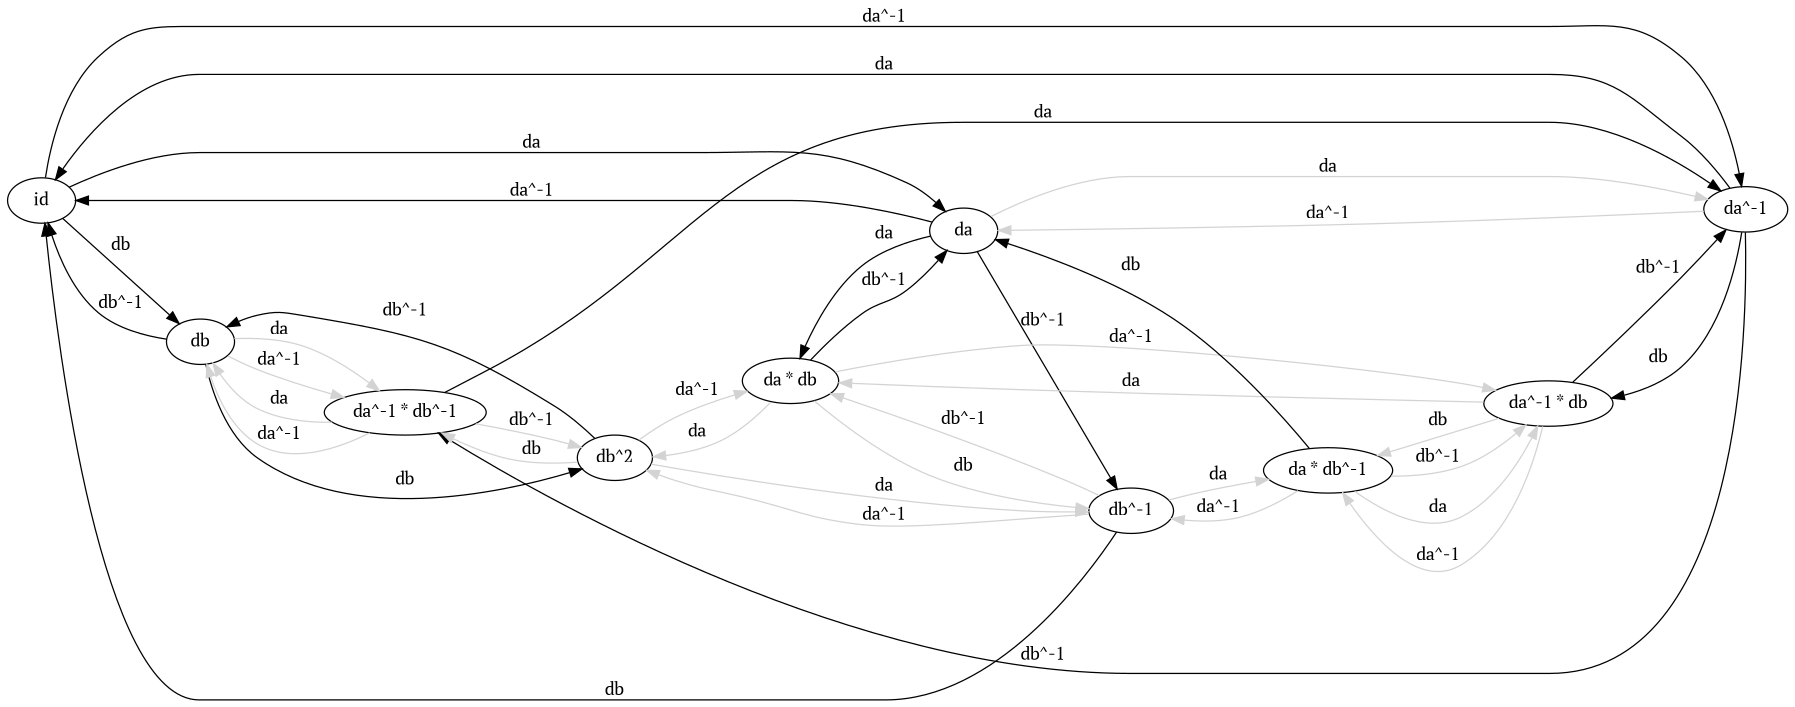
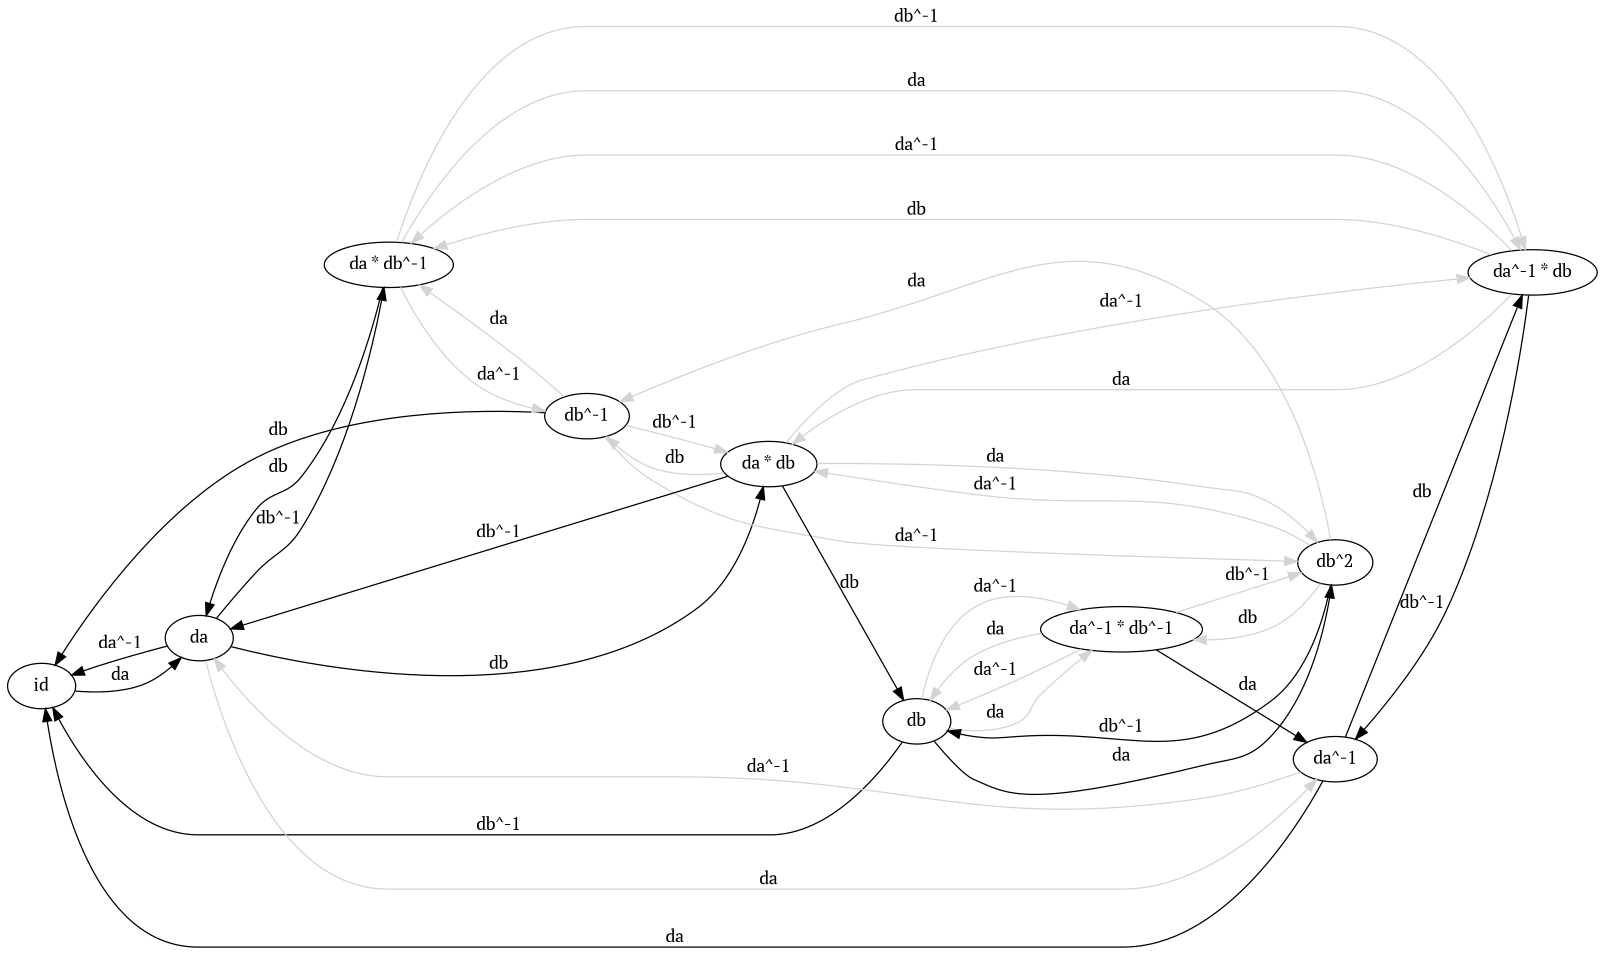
edge "id" -> "da^-1": removed, label "da^-1"
edge "da" -> "da * db": label "da" -> "db"
edge "id" -> "db": now "da * db" -> "db"
edge "da" -> "db^-1": now "da" -> "da * db^-1"
edge "db" -> "db^2": label "db" -> "da"
edge "da^-1" -> "da^-1 * db^-1": removed, label "db^-1"
